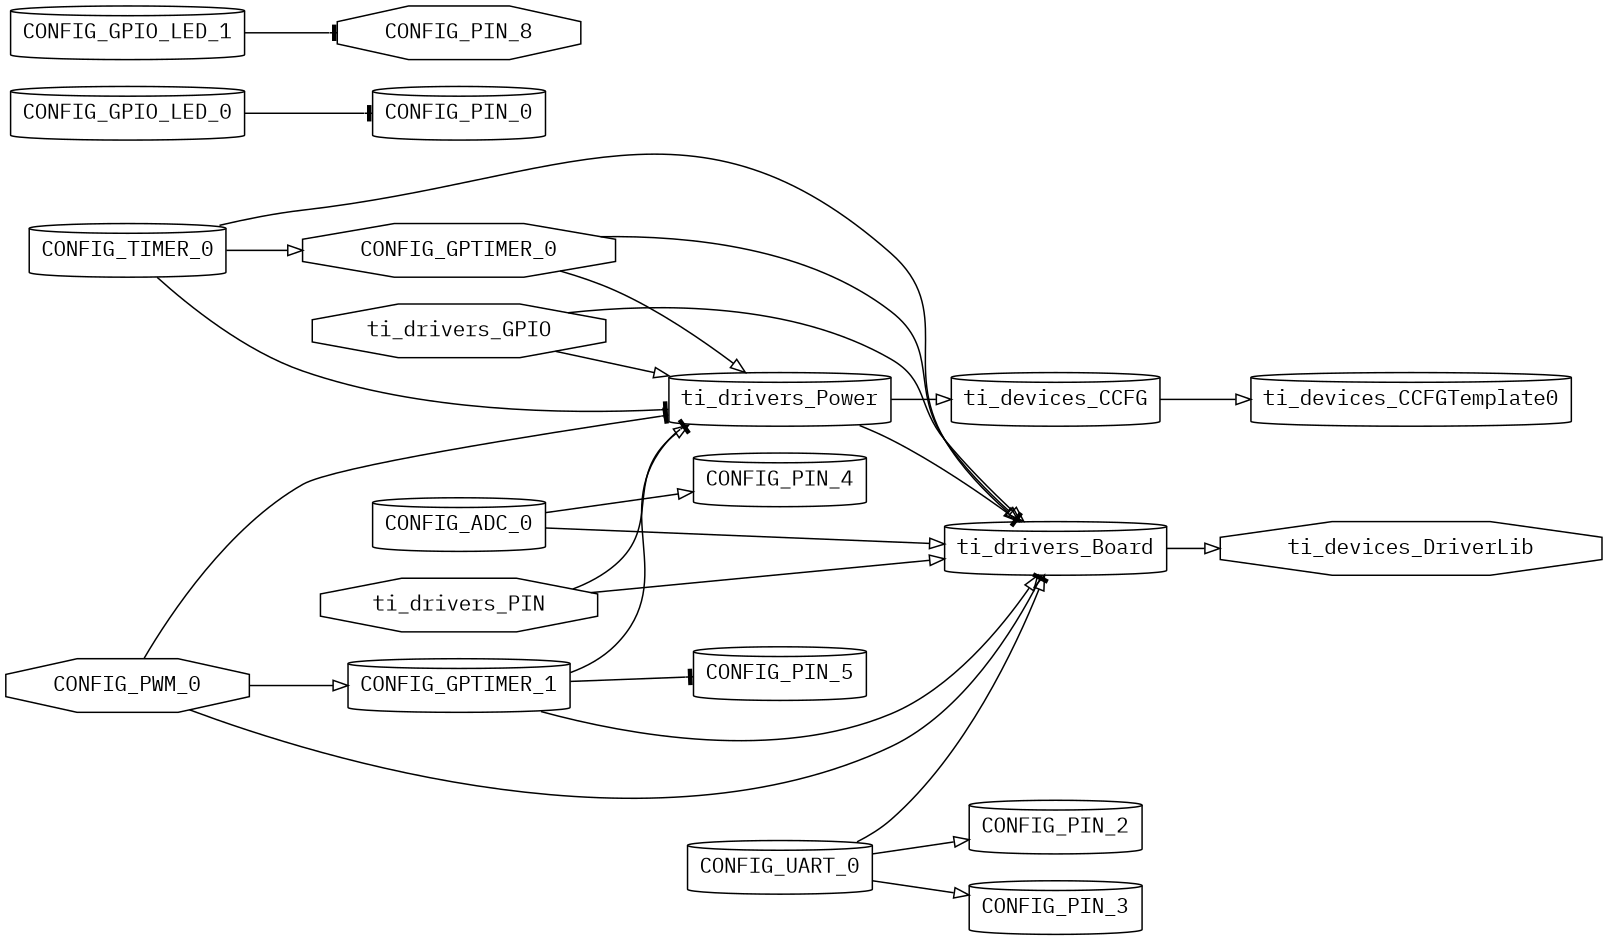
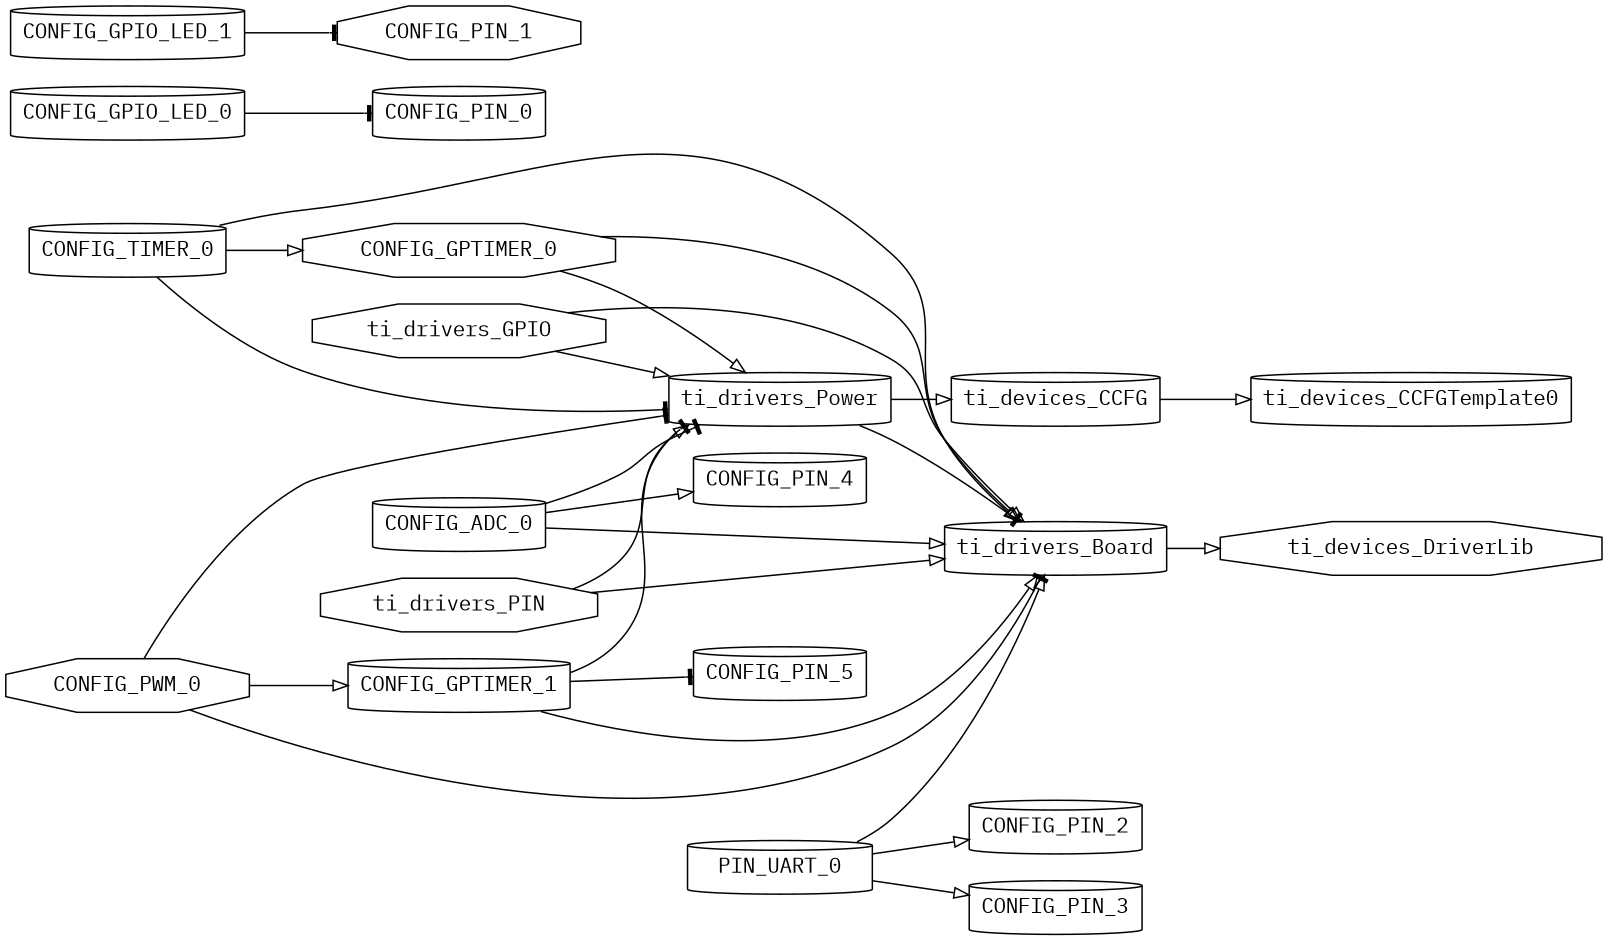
node "CONFIG_PIN_8": label "CONFIG_PIN_8" -> "CONFIG_PIN_1"
edge "CONFIG_ADC_0" -> "ti_drivers_Power": added
node "CONFIG_UART_0": label "CONFIG_UART_0" -> "PIN_UART_0"
